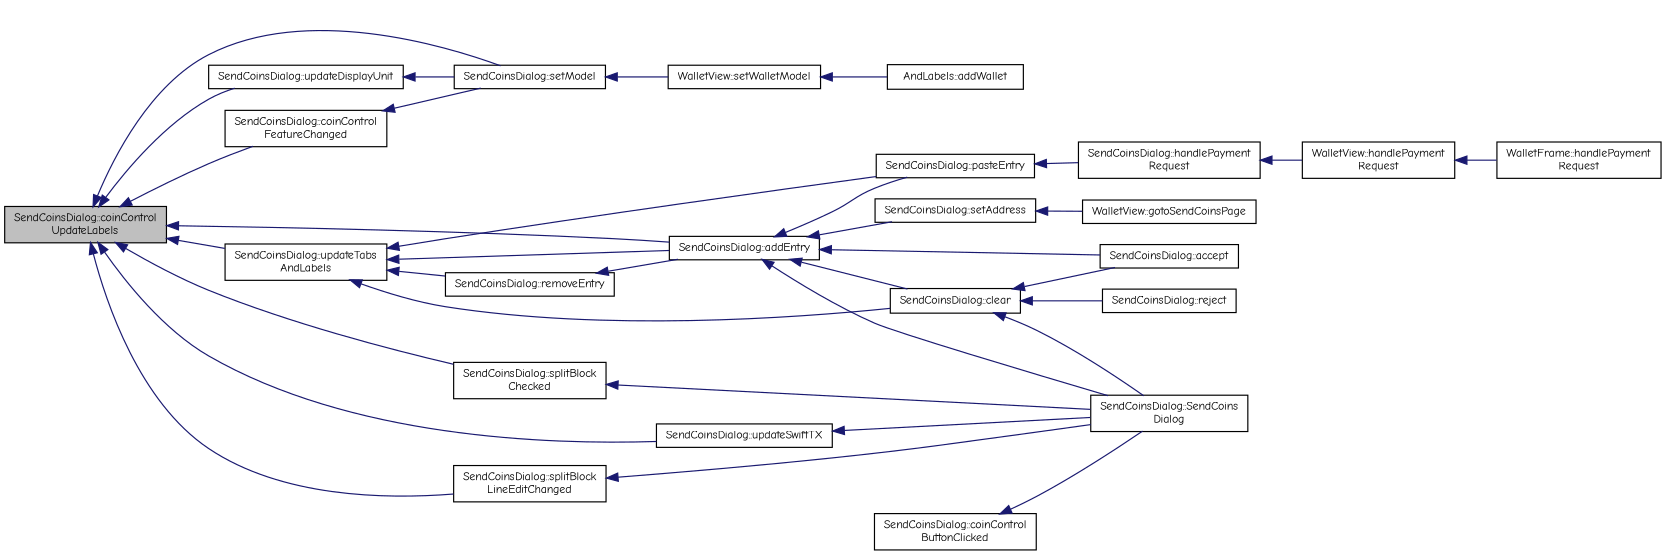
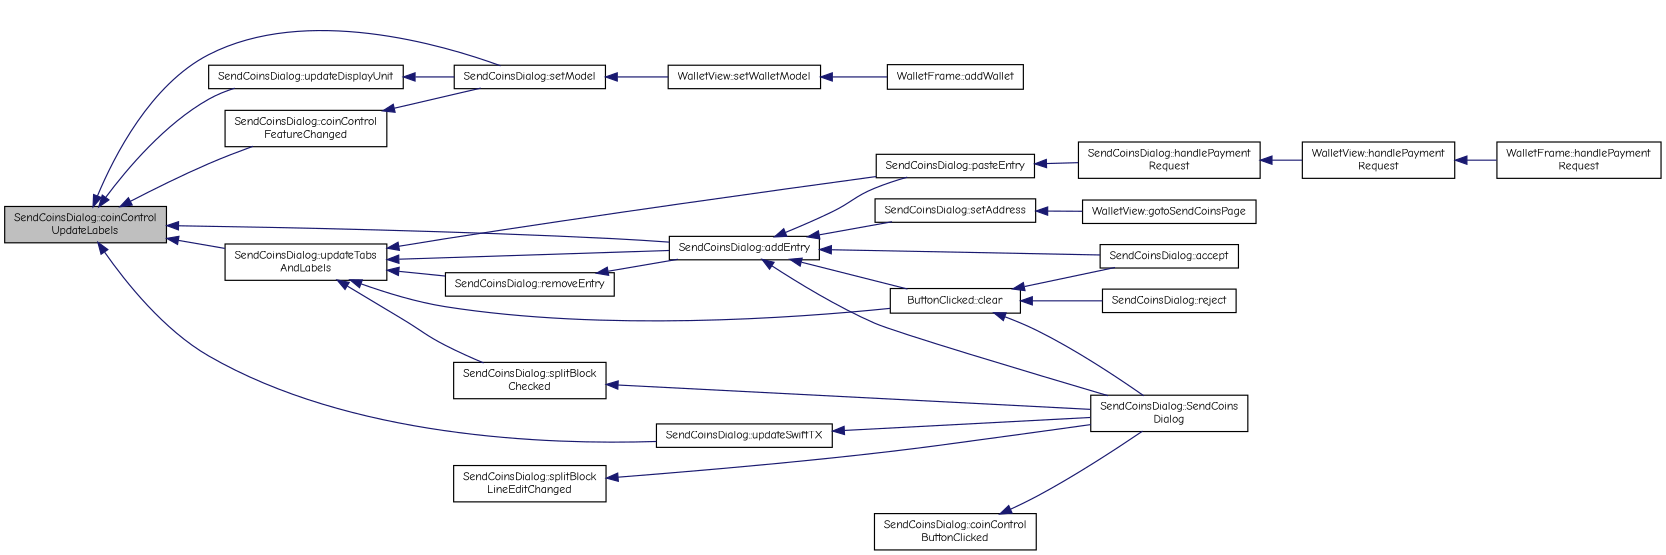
node "AndLabels::addWallet": label "AndLabels::addWallet" -> "WalletFrame::addWallet"
node "SendCoinsDialog::clear": label "SendCoinsDialog::clear" -> "ButtonClicked::clear"
edge "SendCoinsDialog::splitBlock Checked" -> "SendCoinsDialog::coinControl UpdateLabels": now "SendCoinsDialog::splitBlock Checked" -> "SendCoinsDialog::updateTabs AndLabels"
edge "SendCoinsDialog::splitBlock LineEditChanged" -> "SendCoinsDialog::coinControl UpdateLabels": removed
